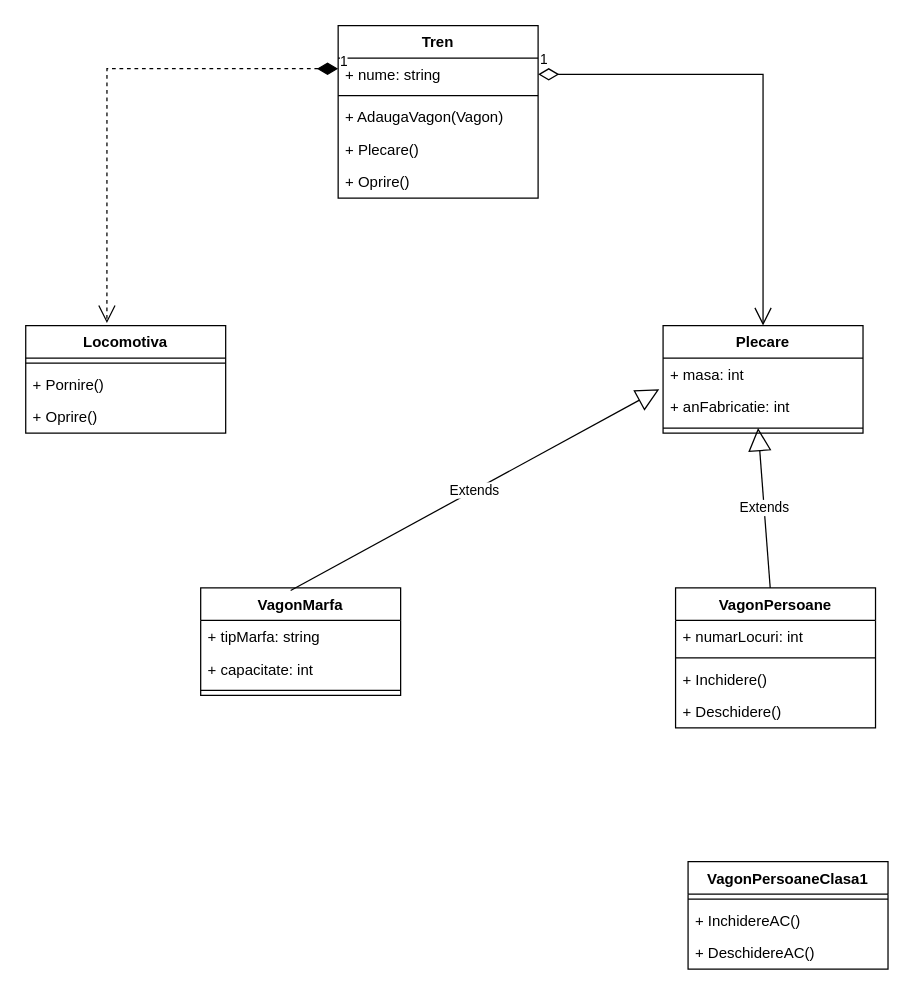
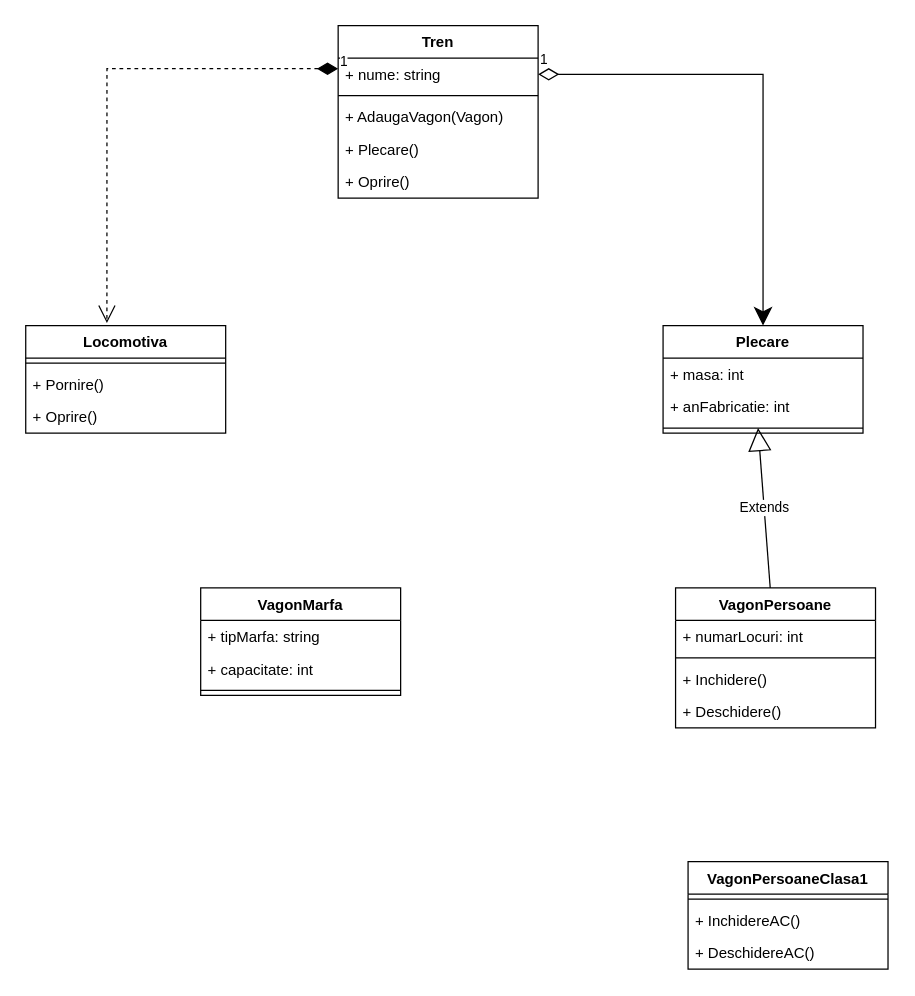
edge "+ nume: string" -- "Plecare": arrowhead open -> classic
edge "VagonMarfa" -> "+ anFabricatie: int": removed, label "Extends"
